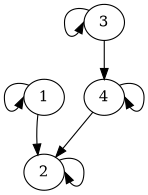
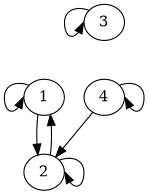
edge "3" -> "4": removed
edge "2" -> "1": added
